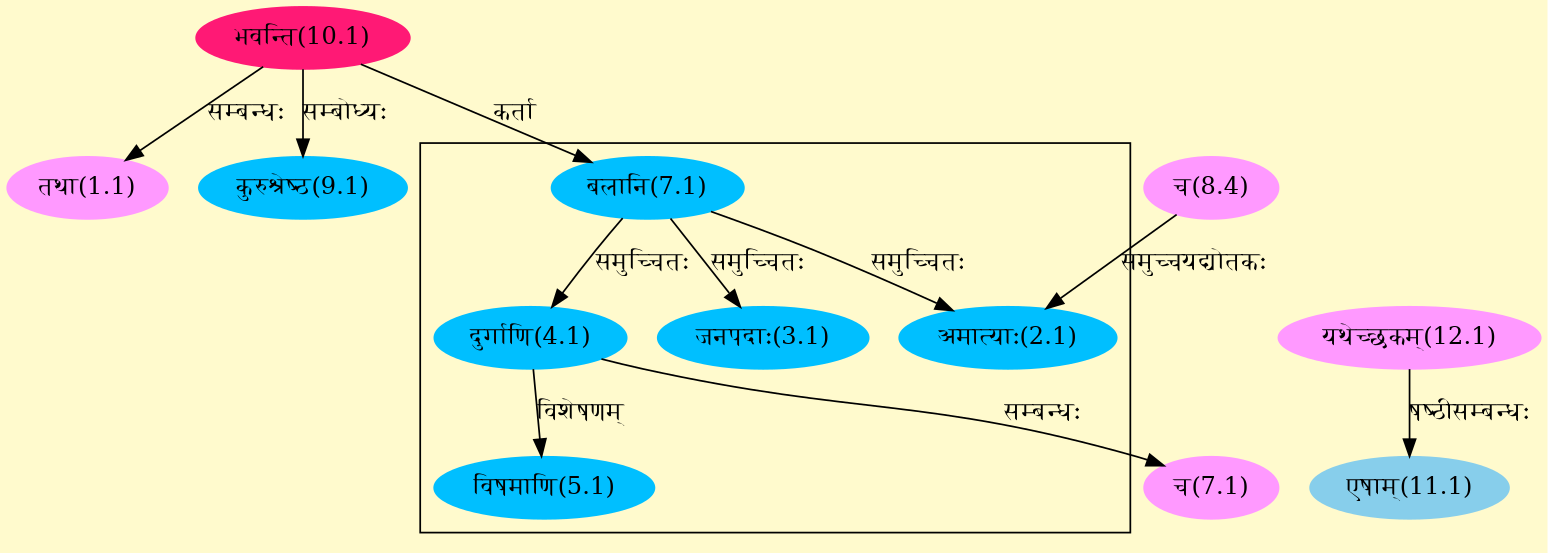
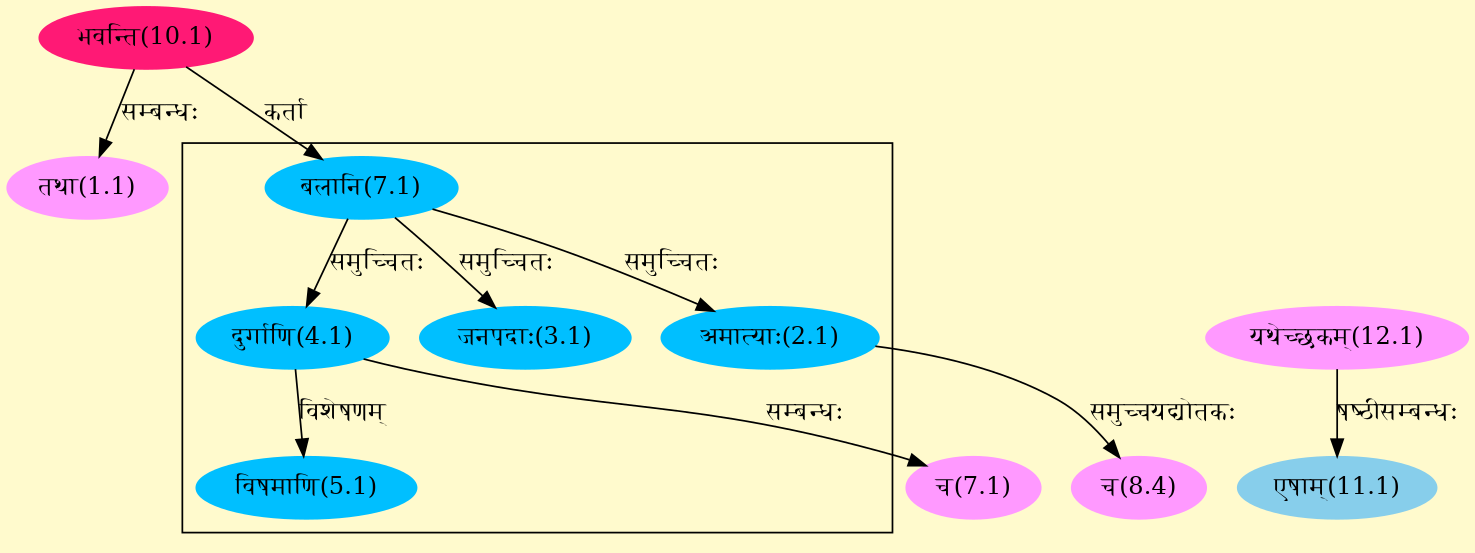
node "कुरुश्रेष्ठ(9.1)": removed
edge "च(8.4)" -> "अमात्याः(2.1)": reversed
